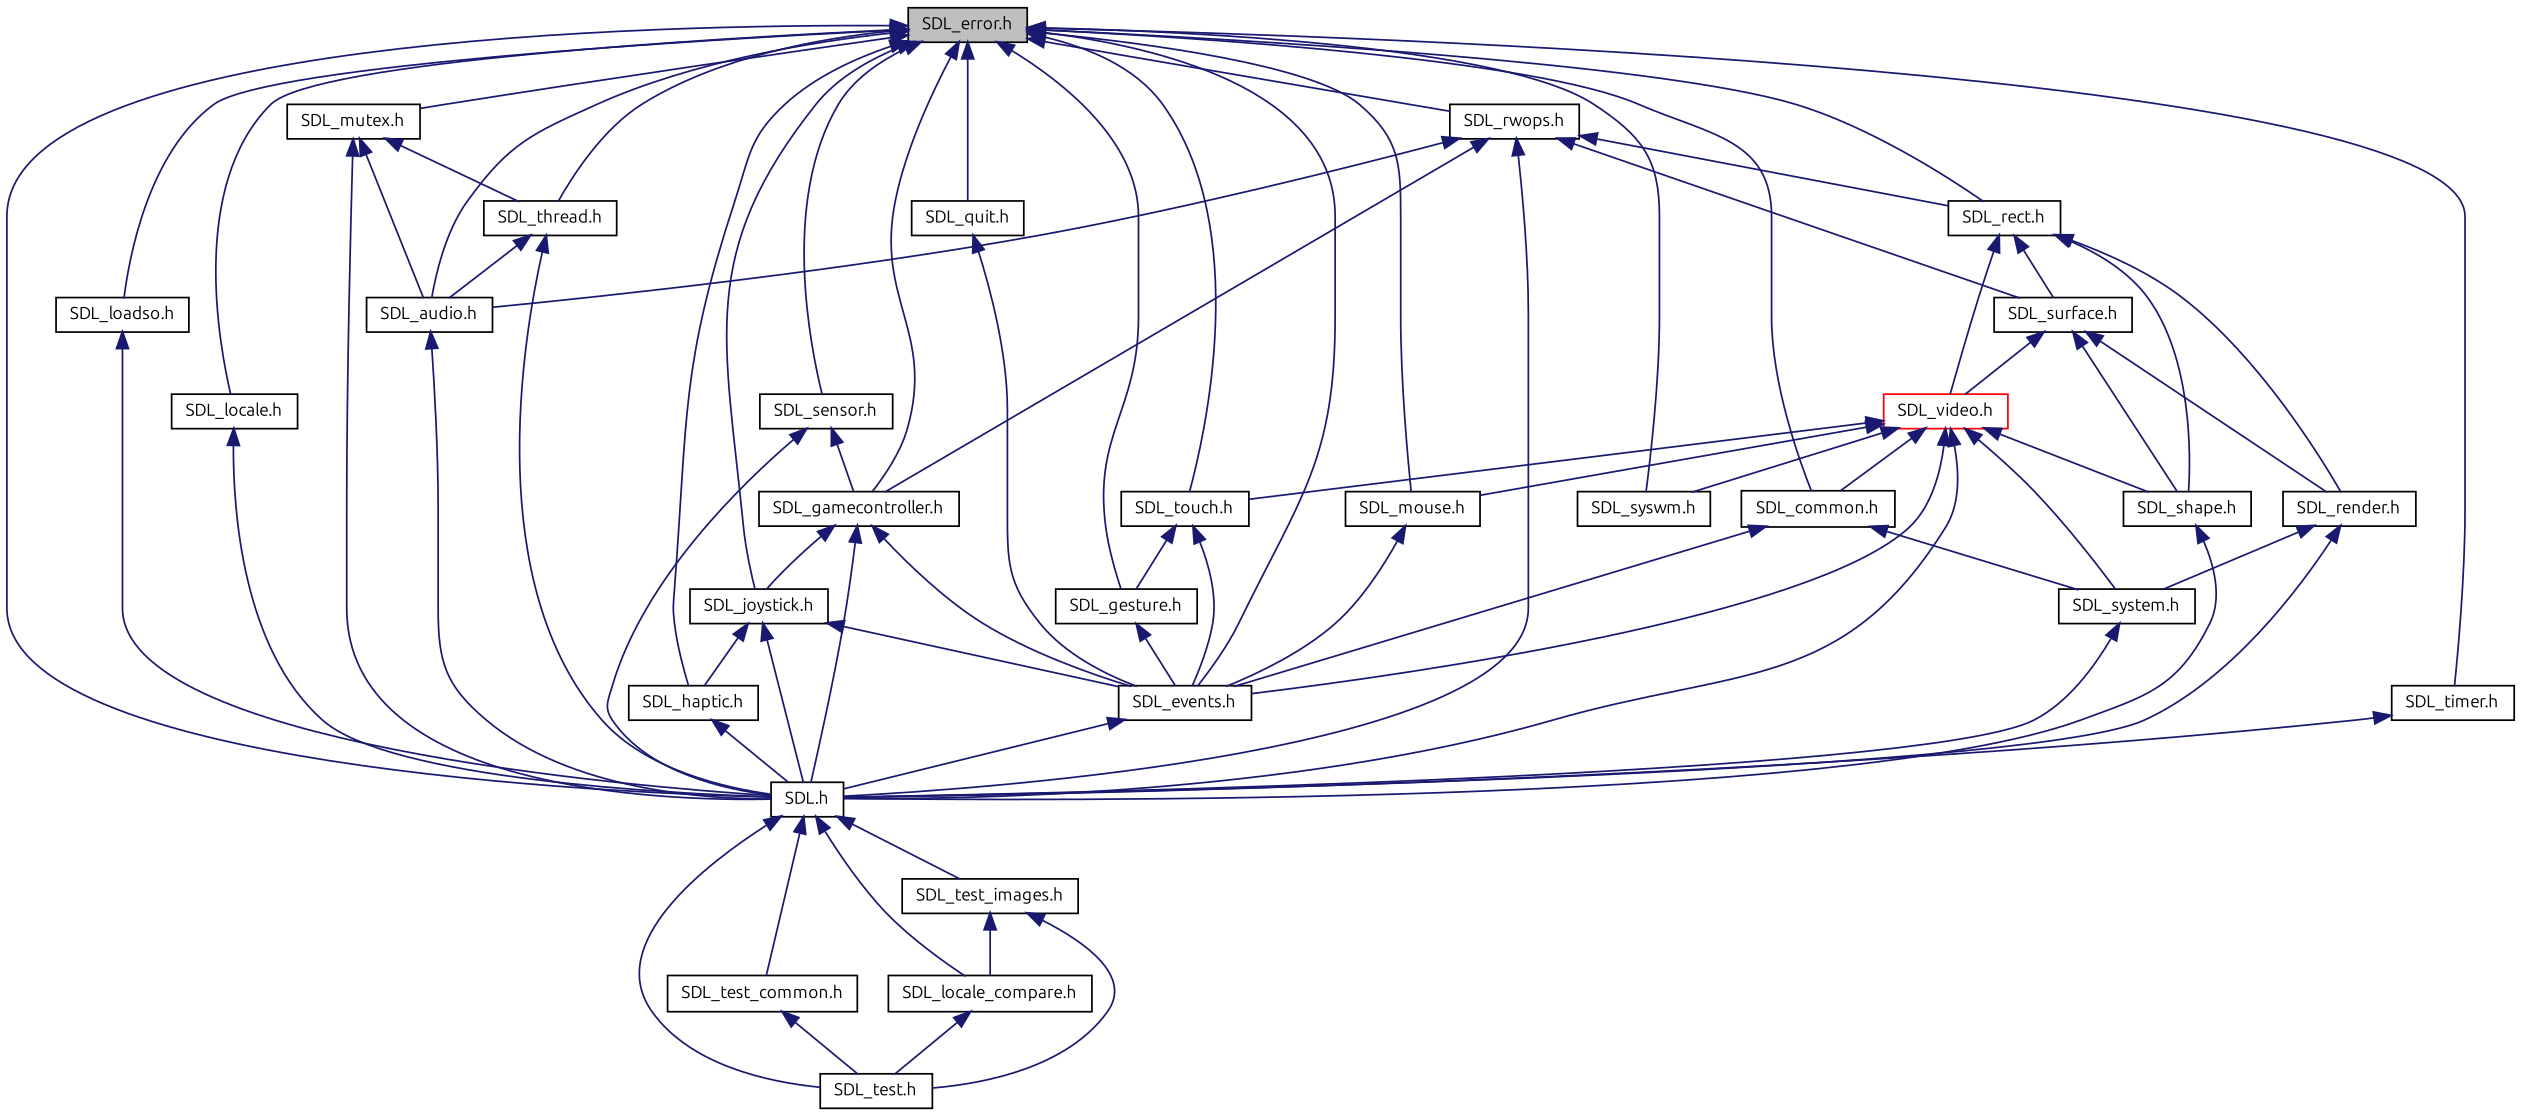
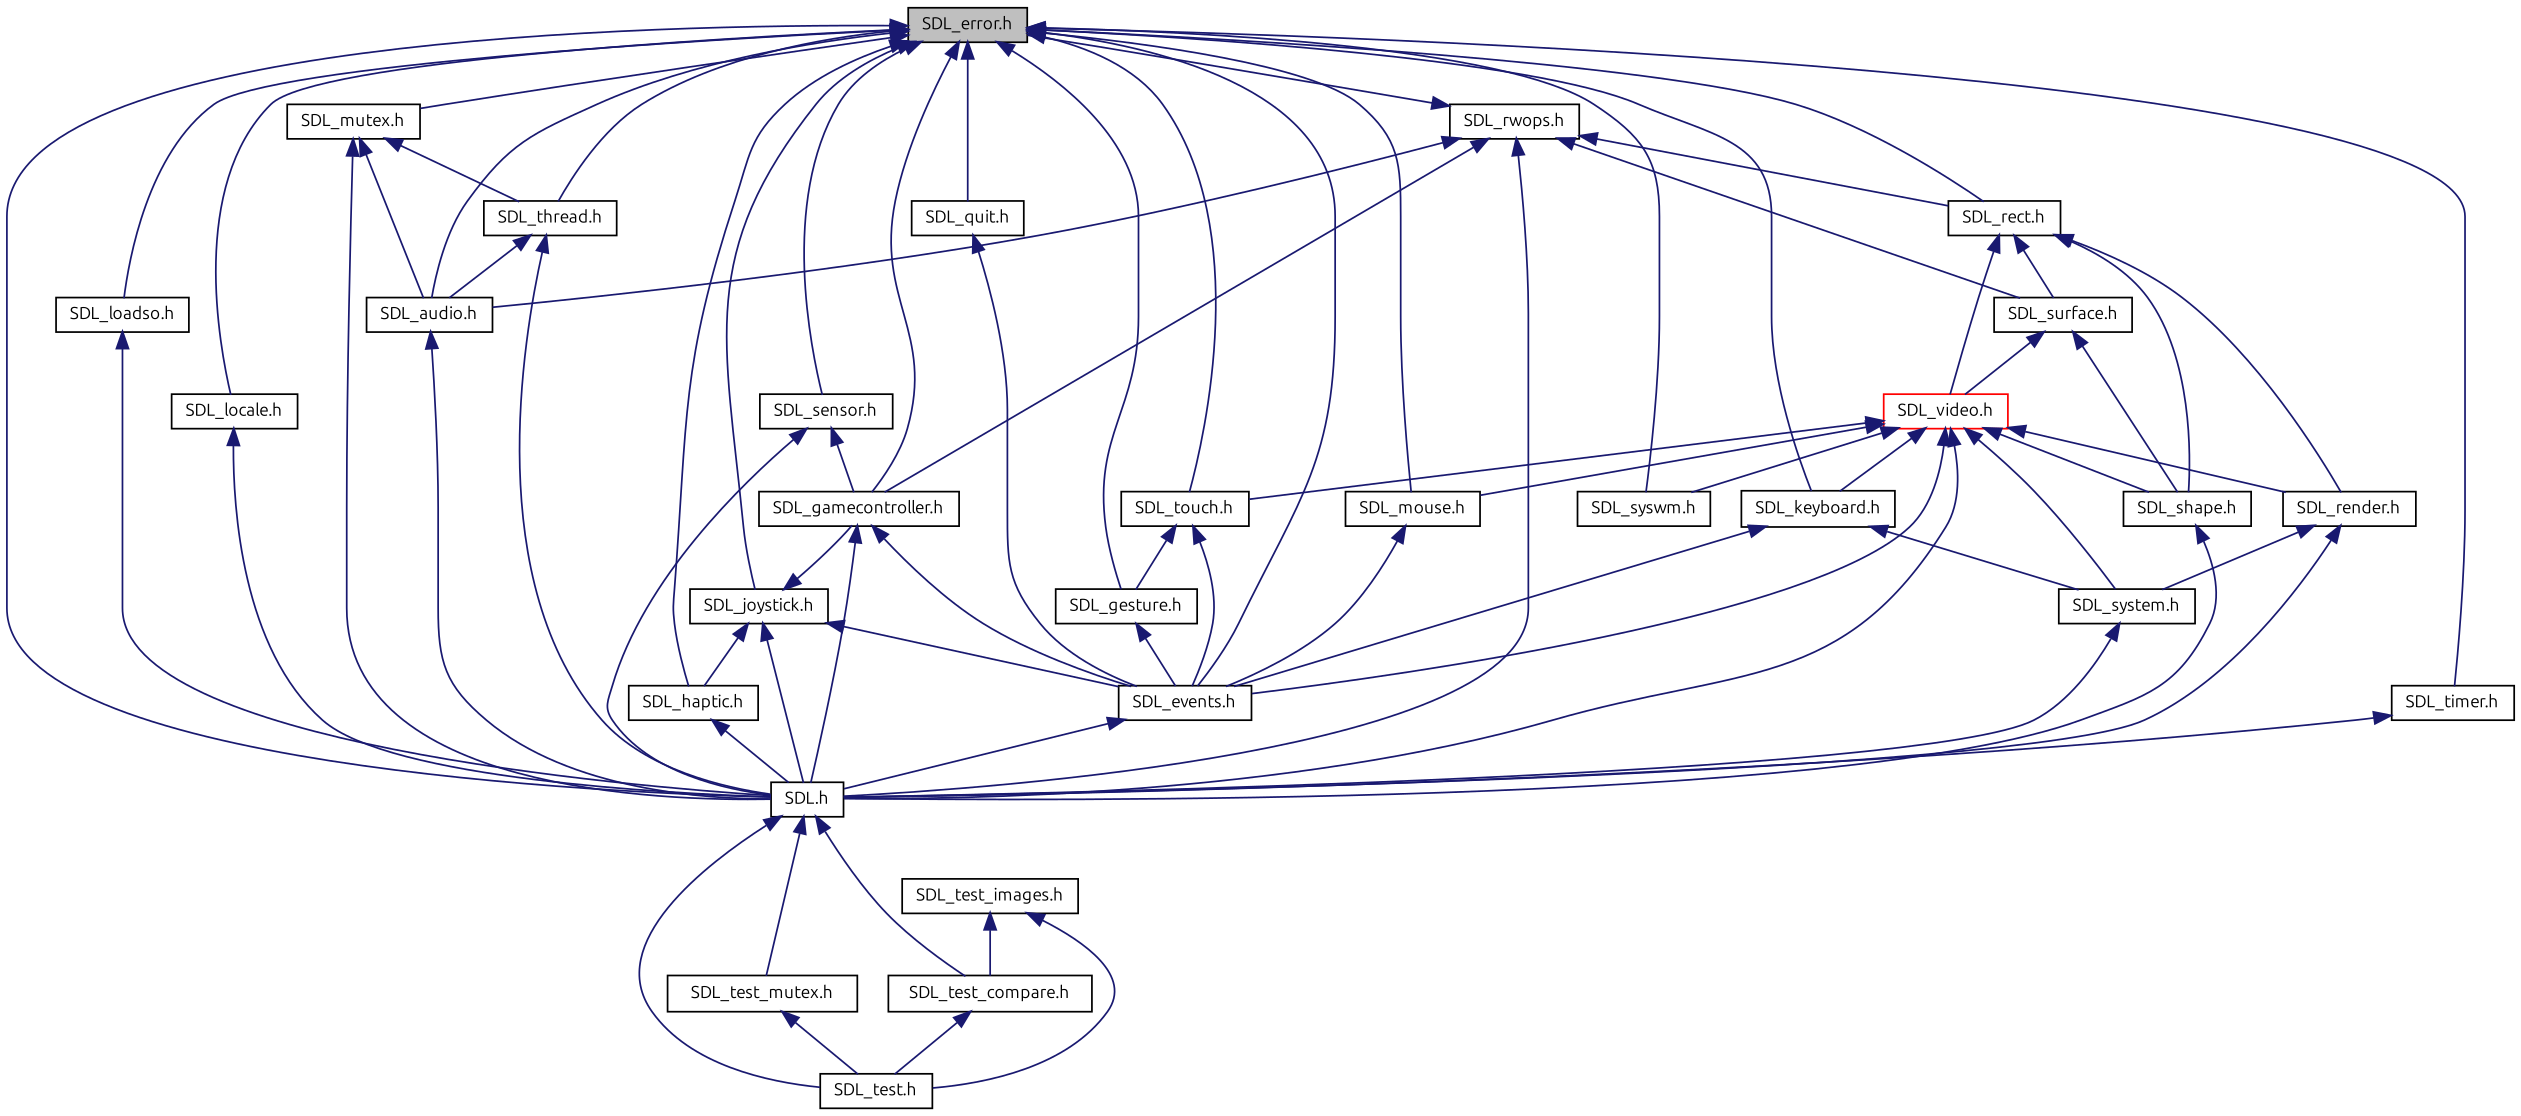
edge "SDL_rwops.h" -> "SDL_error.h": reversed
edge "SDL_render.h" -> "SDL_surface.h": now "SDL_render.h" -> "SDL_video.h"
node "SDL_common.h": label "SDL_common.h" -> "SDL_keyboard.h"
edge "SDL_joystick.h" -> "SDL_gamecontroller.h": reversed
edge "SDL_test_images.h" -> "SDL.h": removed
node "SDL_test_common.h": label "SDL_test_common.h" -> "SDL_test_mutex.h"
node "SDL_locale_compare.h": label "SDL_locale_compare.h" -> "SDL_test_compare.h"
